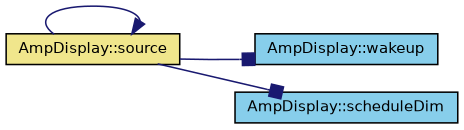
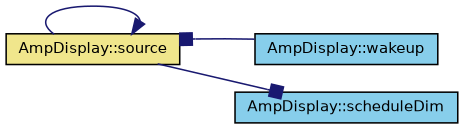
edge "AmpDisplay::source" -> "AmpDisplay::wakeup": reversed
